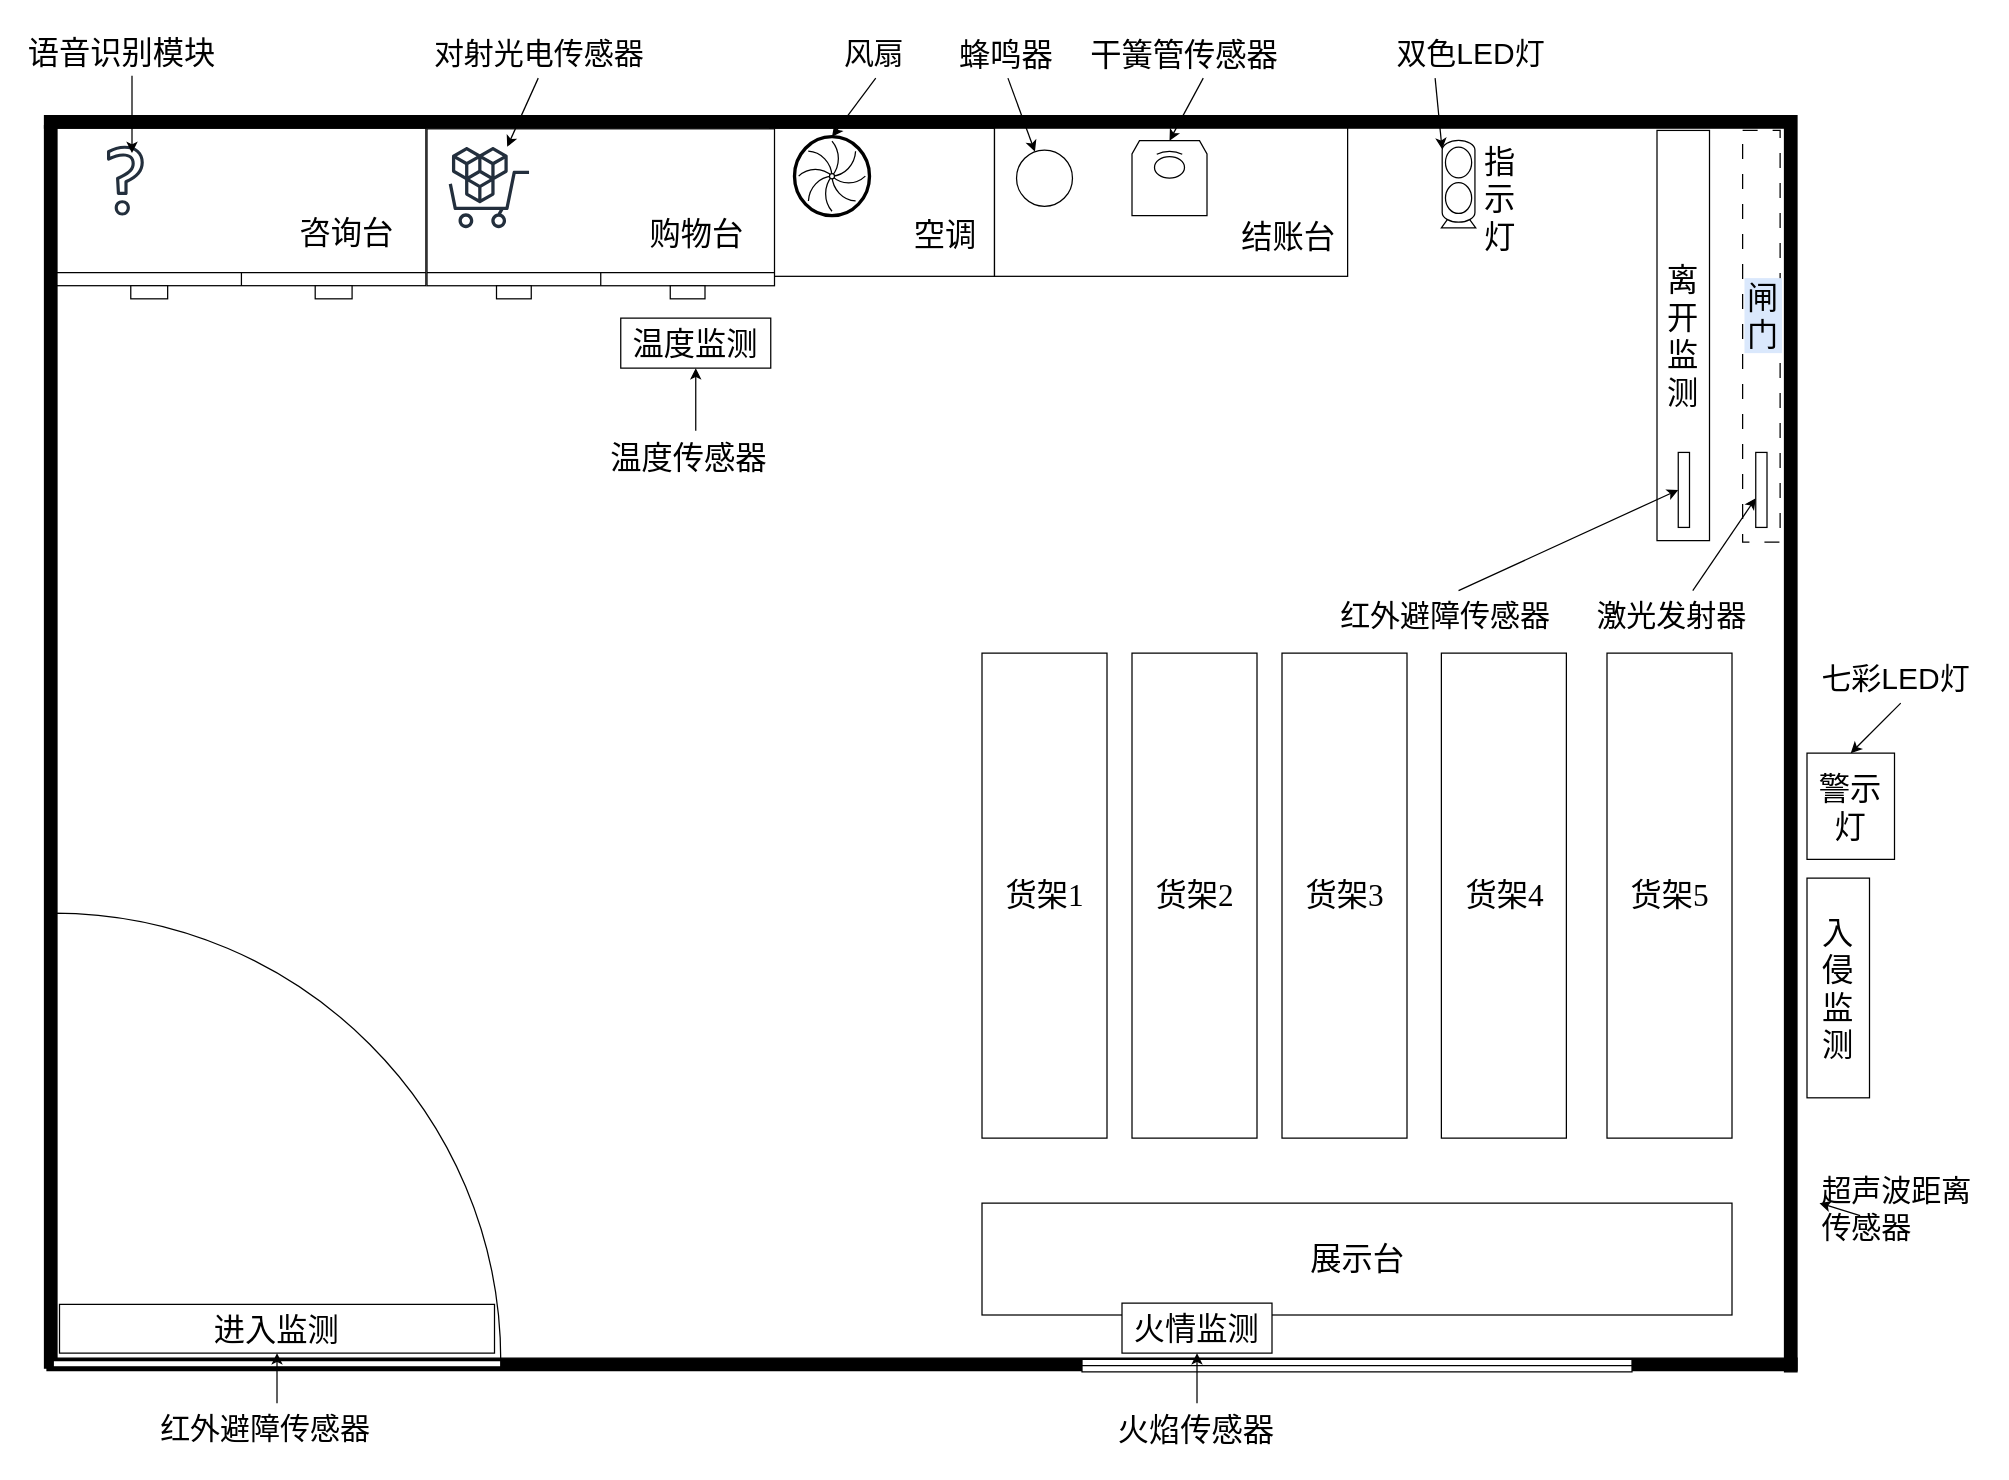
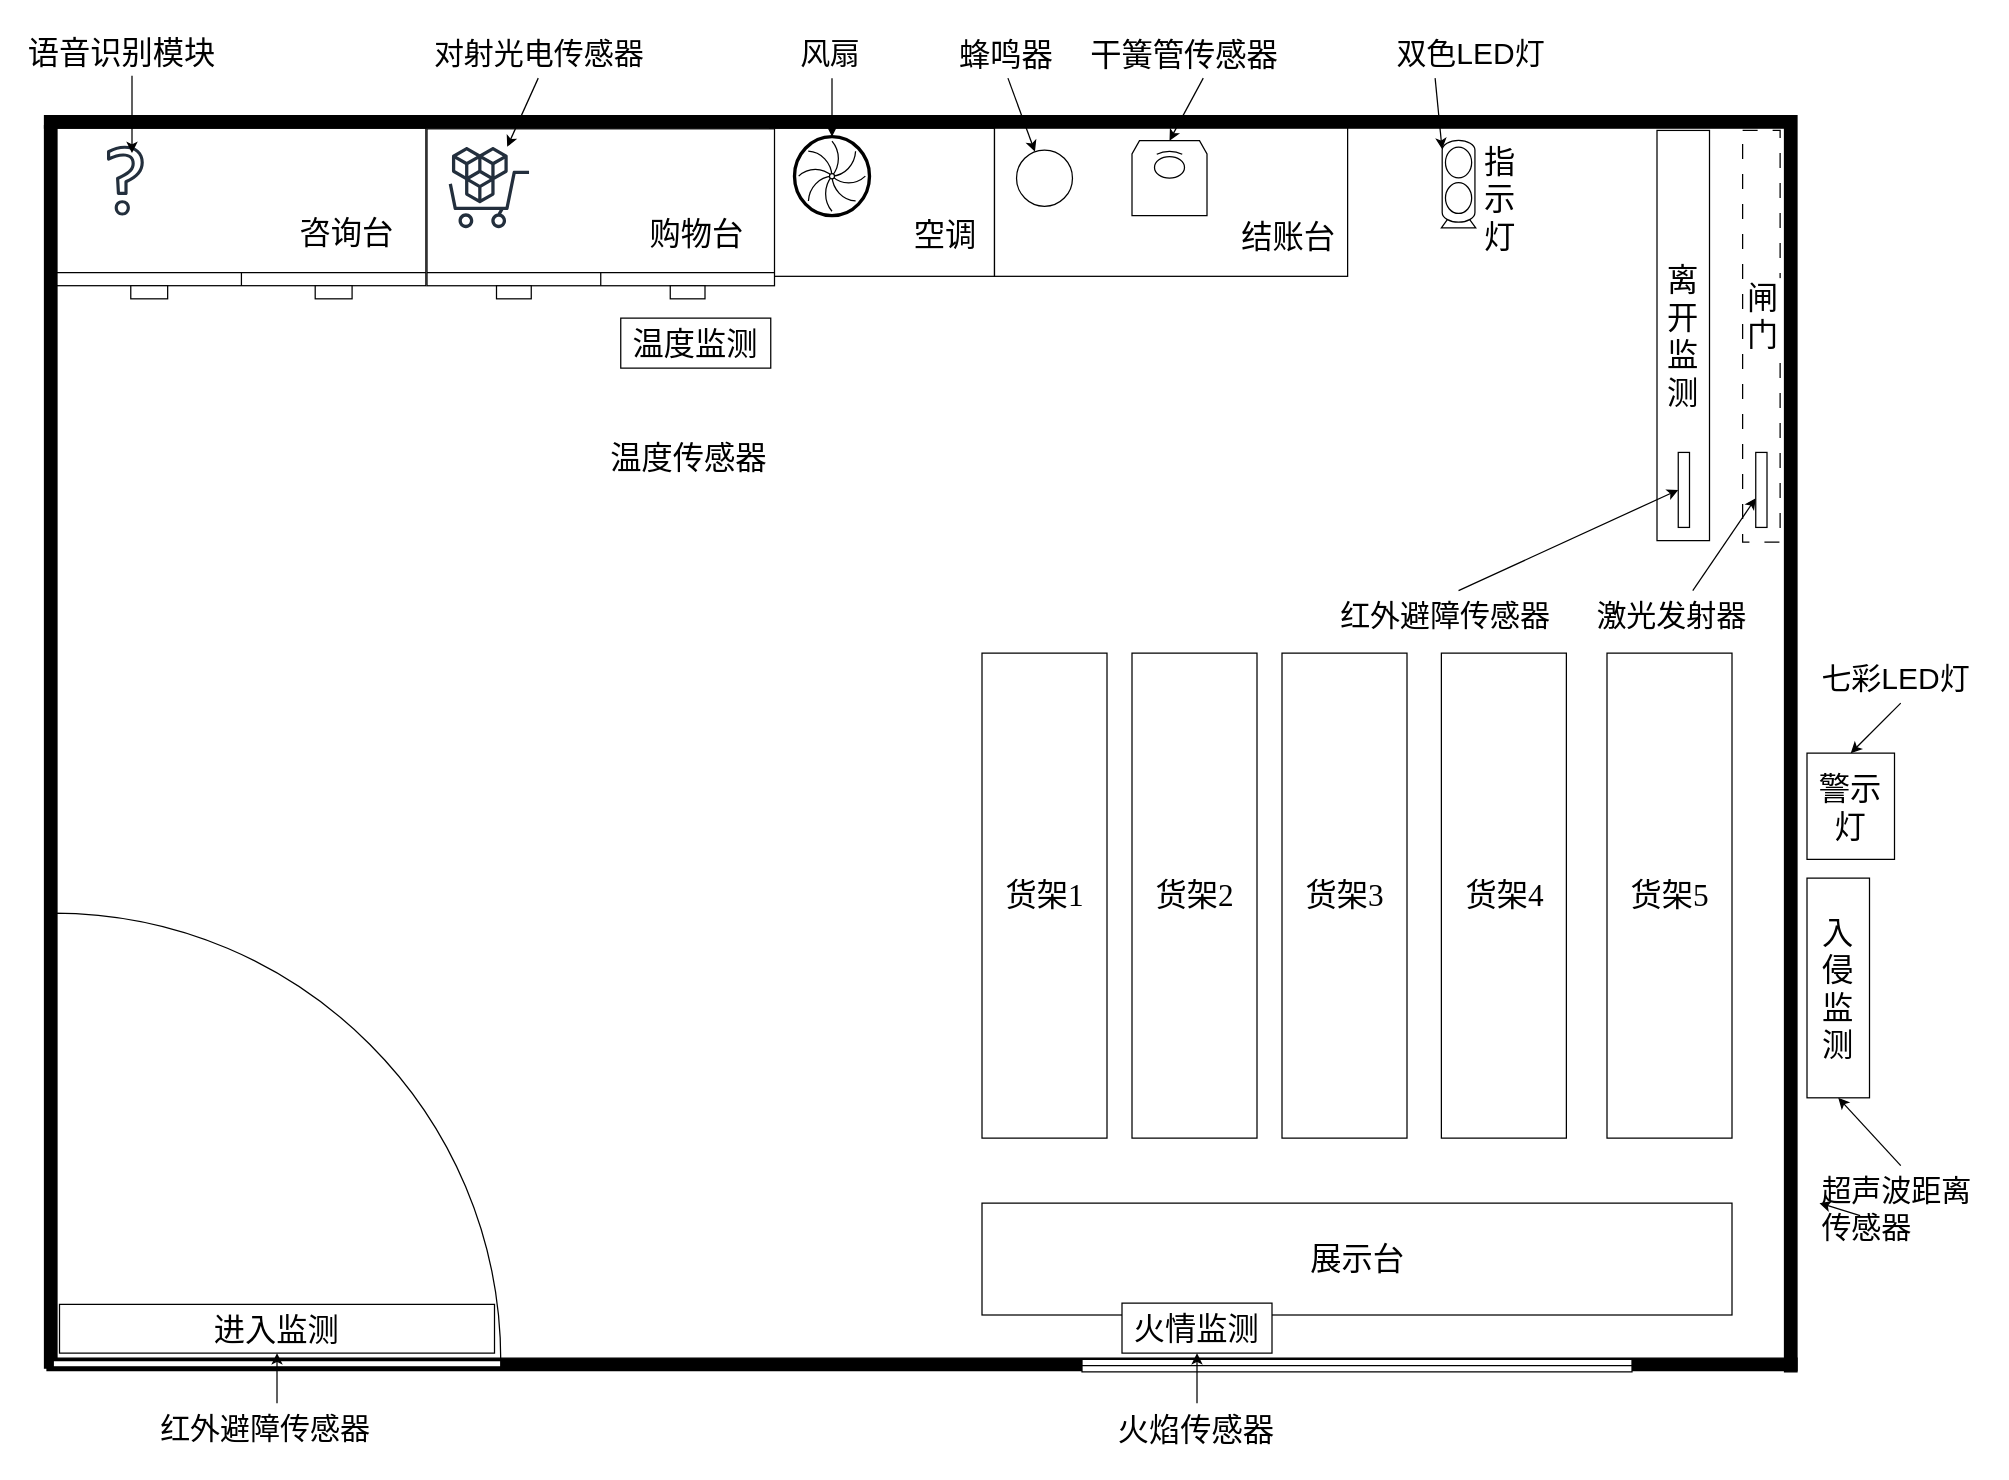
node "风扇": moved (876, 53) -> (832, 53)
node "闸门": fillcolor #dae8fc -> #ffffff
edge "温度传感器" -> "温度监测": removed
edge "超声波距离传感器" -> "入侵监测": added
